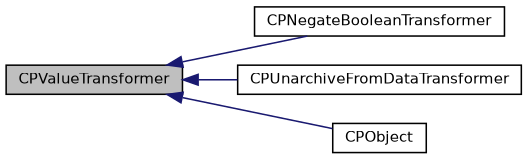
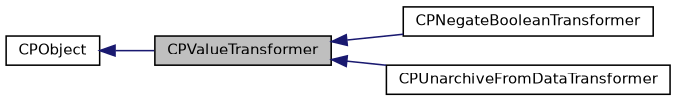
edge "CPObject" -> "CPValueTransformer": reversed
